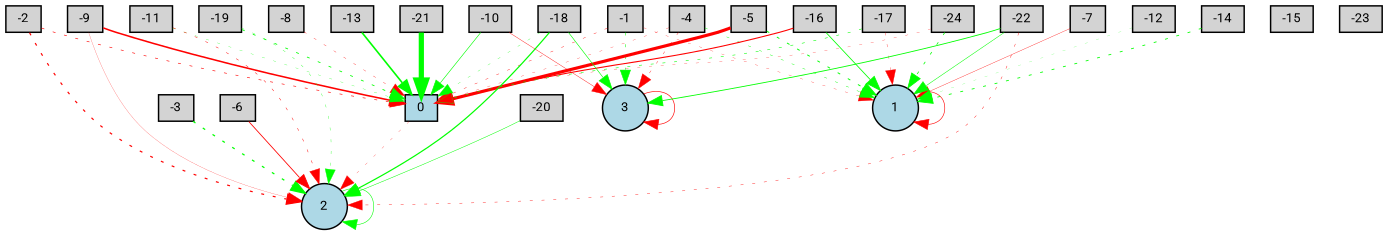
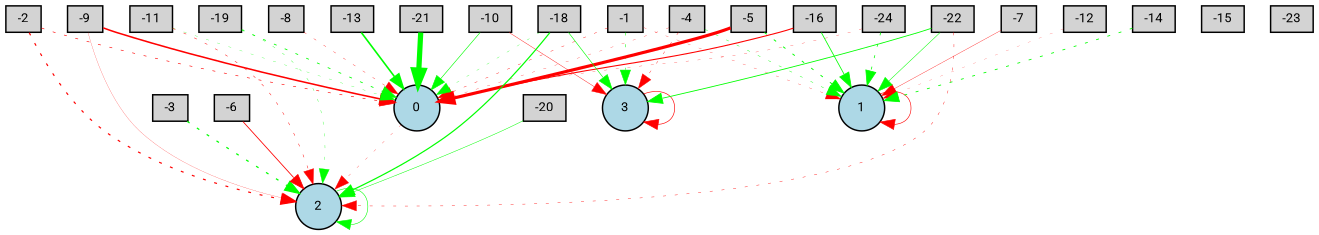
node "-17": removed
edge "-12" -> "1": color green -> red
node "0": shape box -> circle
